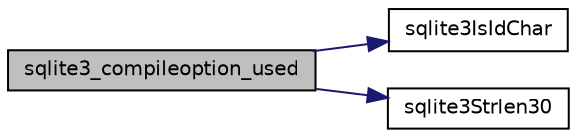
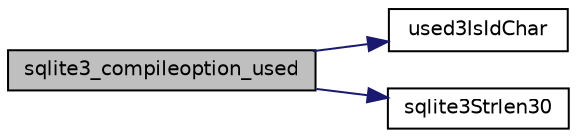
node "sqlite3IsIdChar": label "sqlite3IsIdChar" -> "used3IsIdChar"
